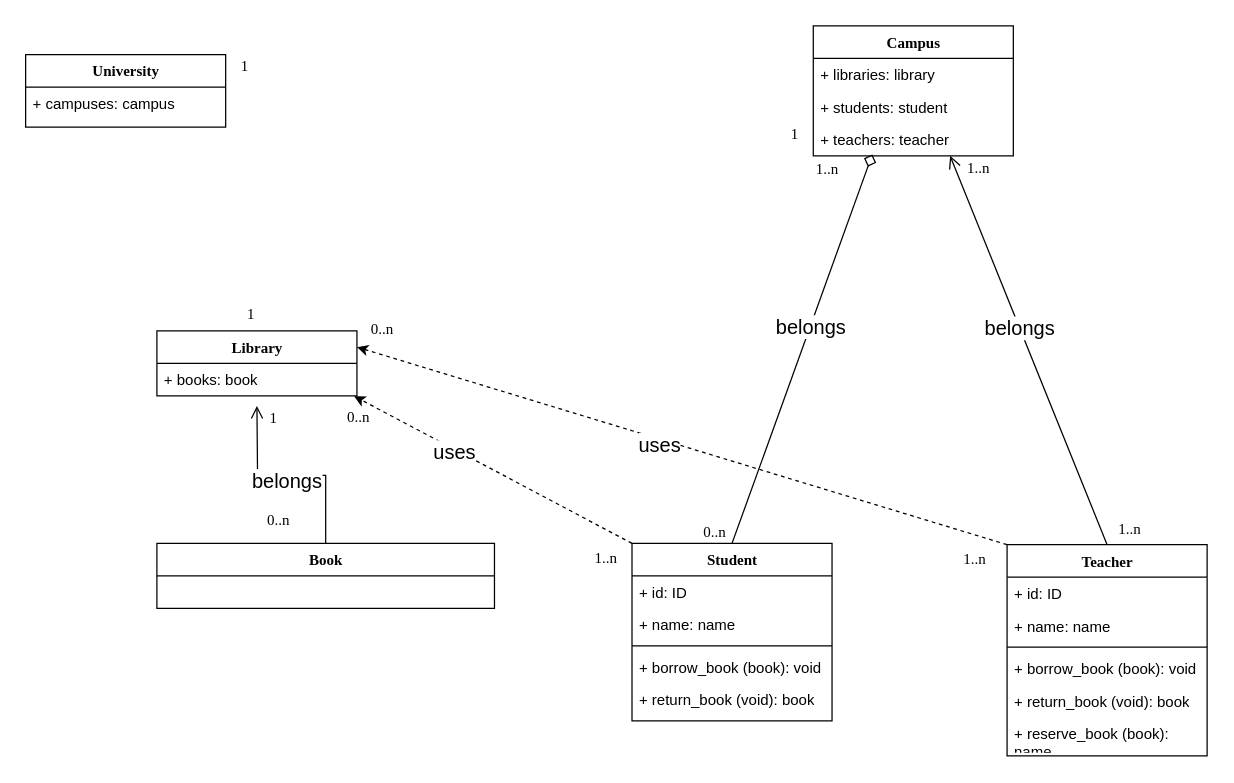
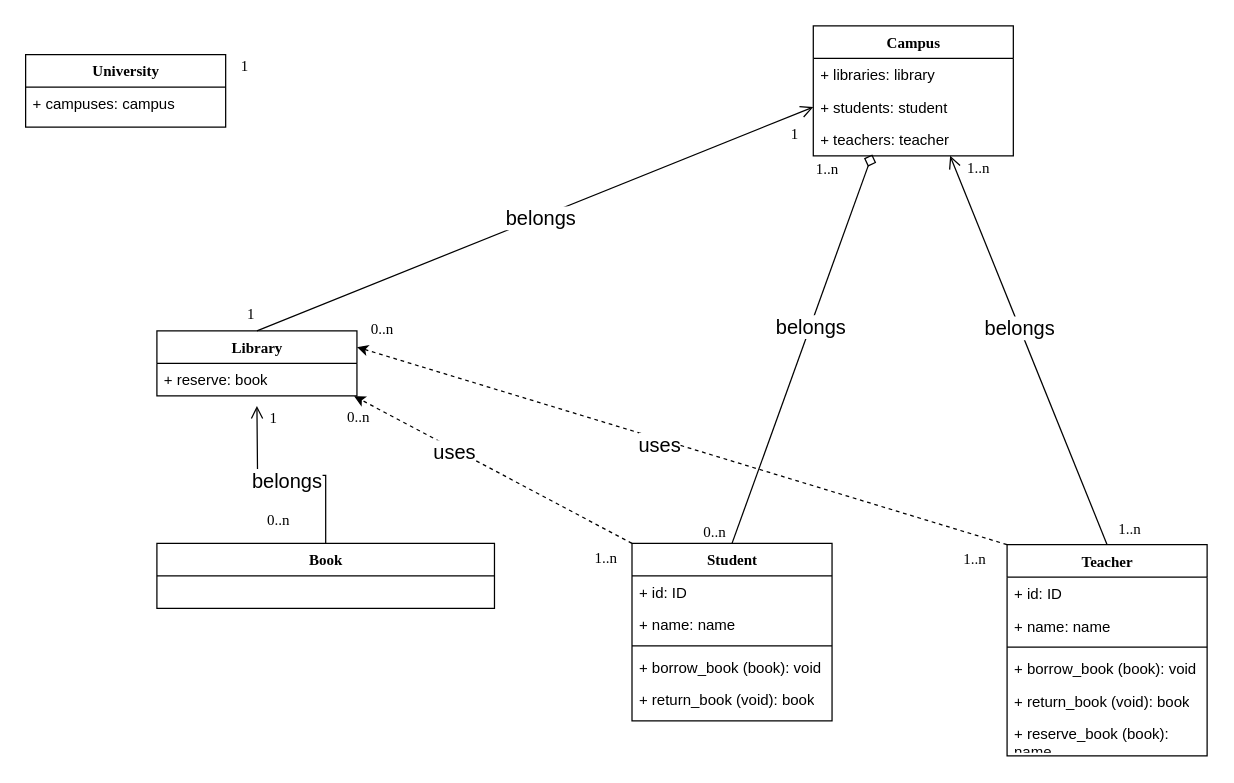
edge "Library" -> "+ students: student": added, label "belongs"
node "+ books: book": label "+ books: book" -> "+ reserve: book"
